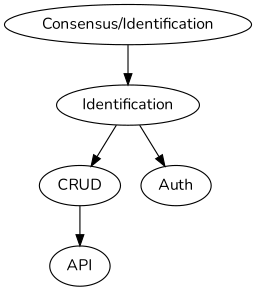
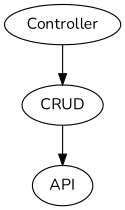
node "Consensus/Identification": removed
node "Identification": label "Identification" -> "Controller"
node "Auth": removed
